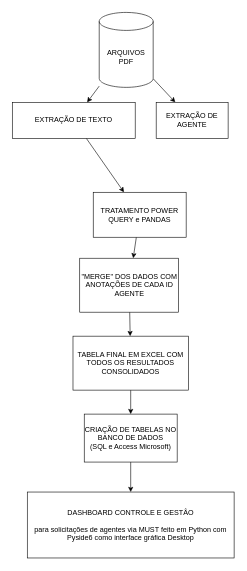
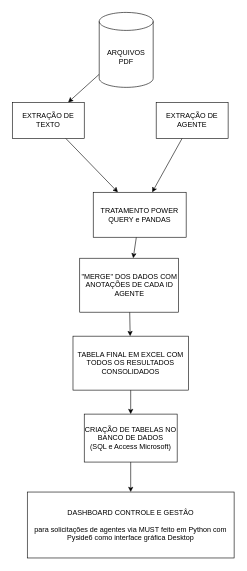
edge "ARQUIVOS PDF" -> "EXTRAÇÃO DE AGENTE": removed
node "EXTRAÇÃO DE TEXTO": size 123x36 -> 72x36
edge "EXTRAÇÃO DE AGENTE" -> "TRATAMENTO POWER QUERY e PANDAS": added
